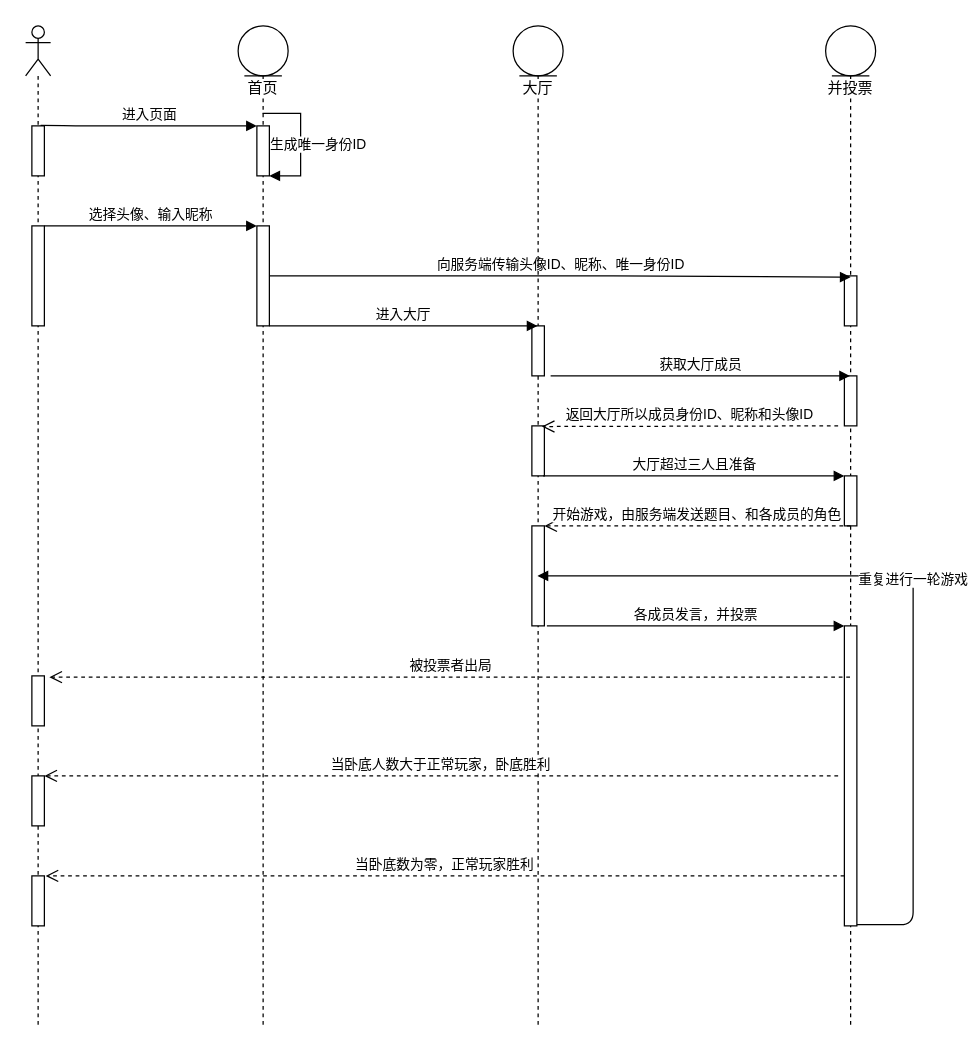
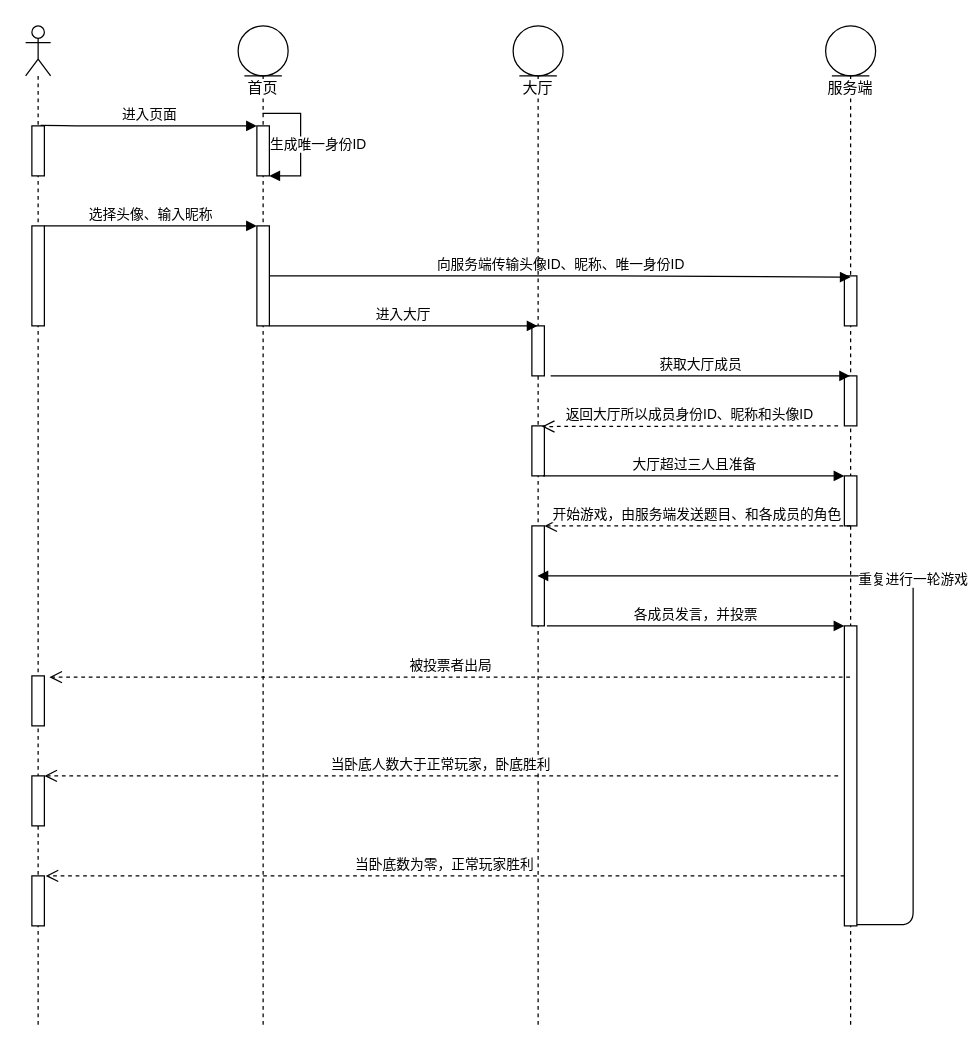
node "并投票": label "并投票" -> "服务端"
